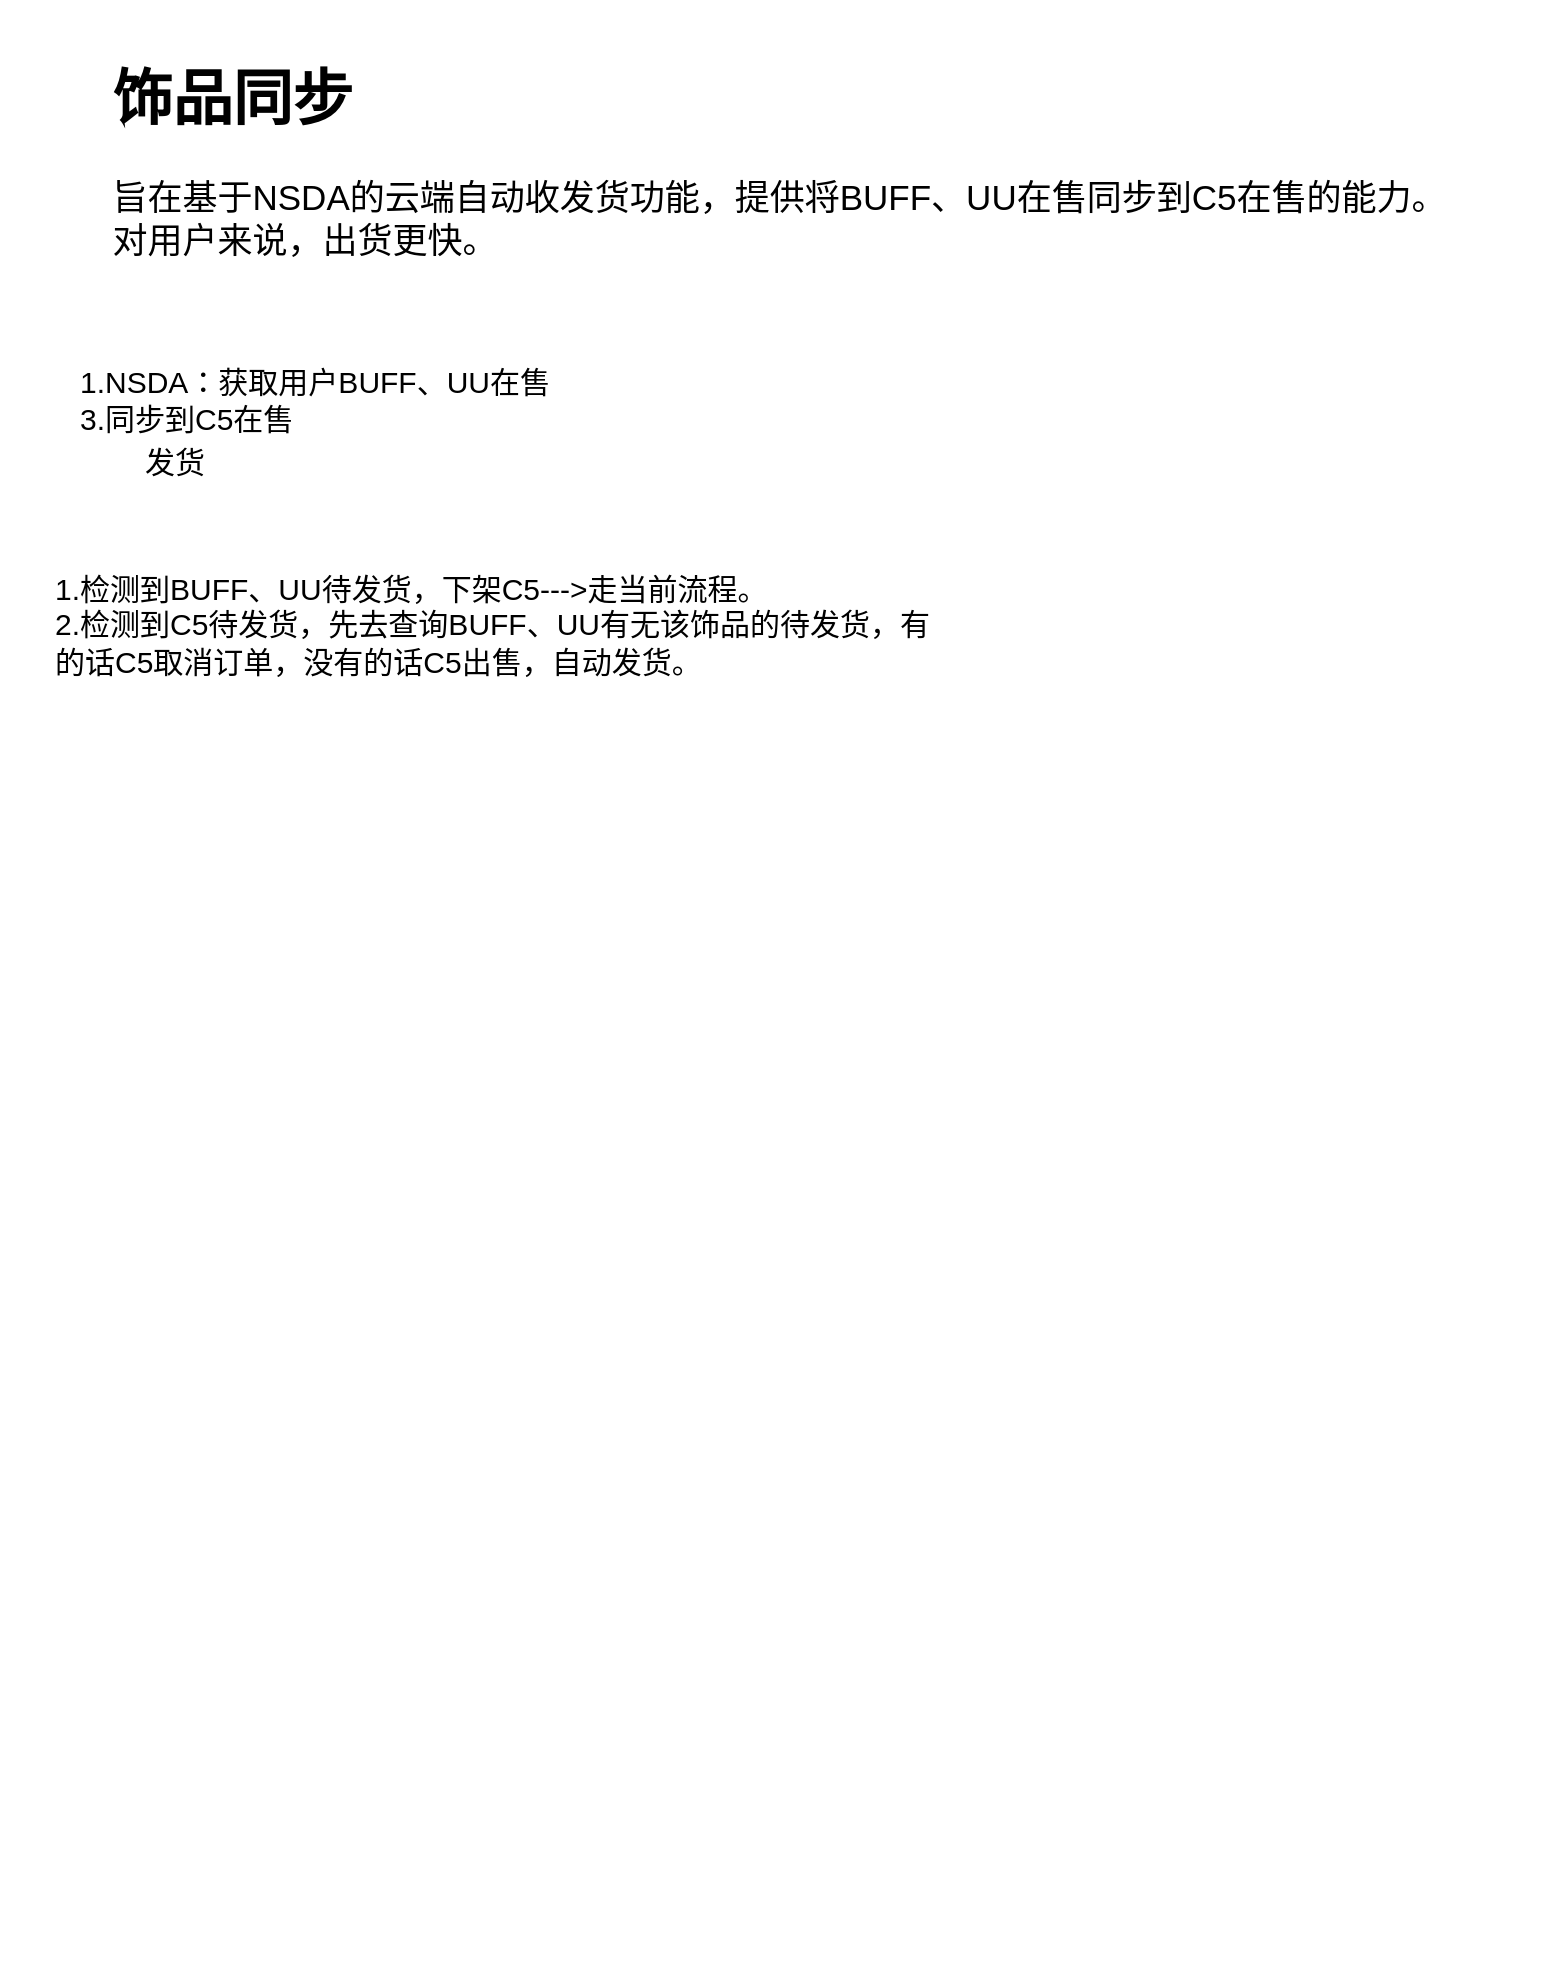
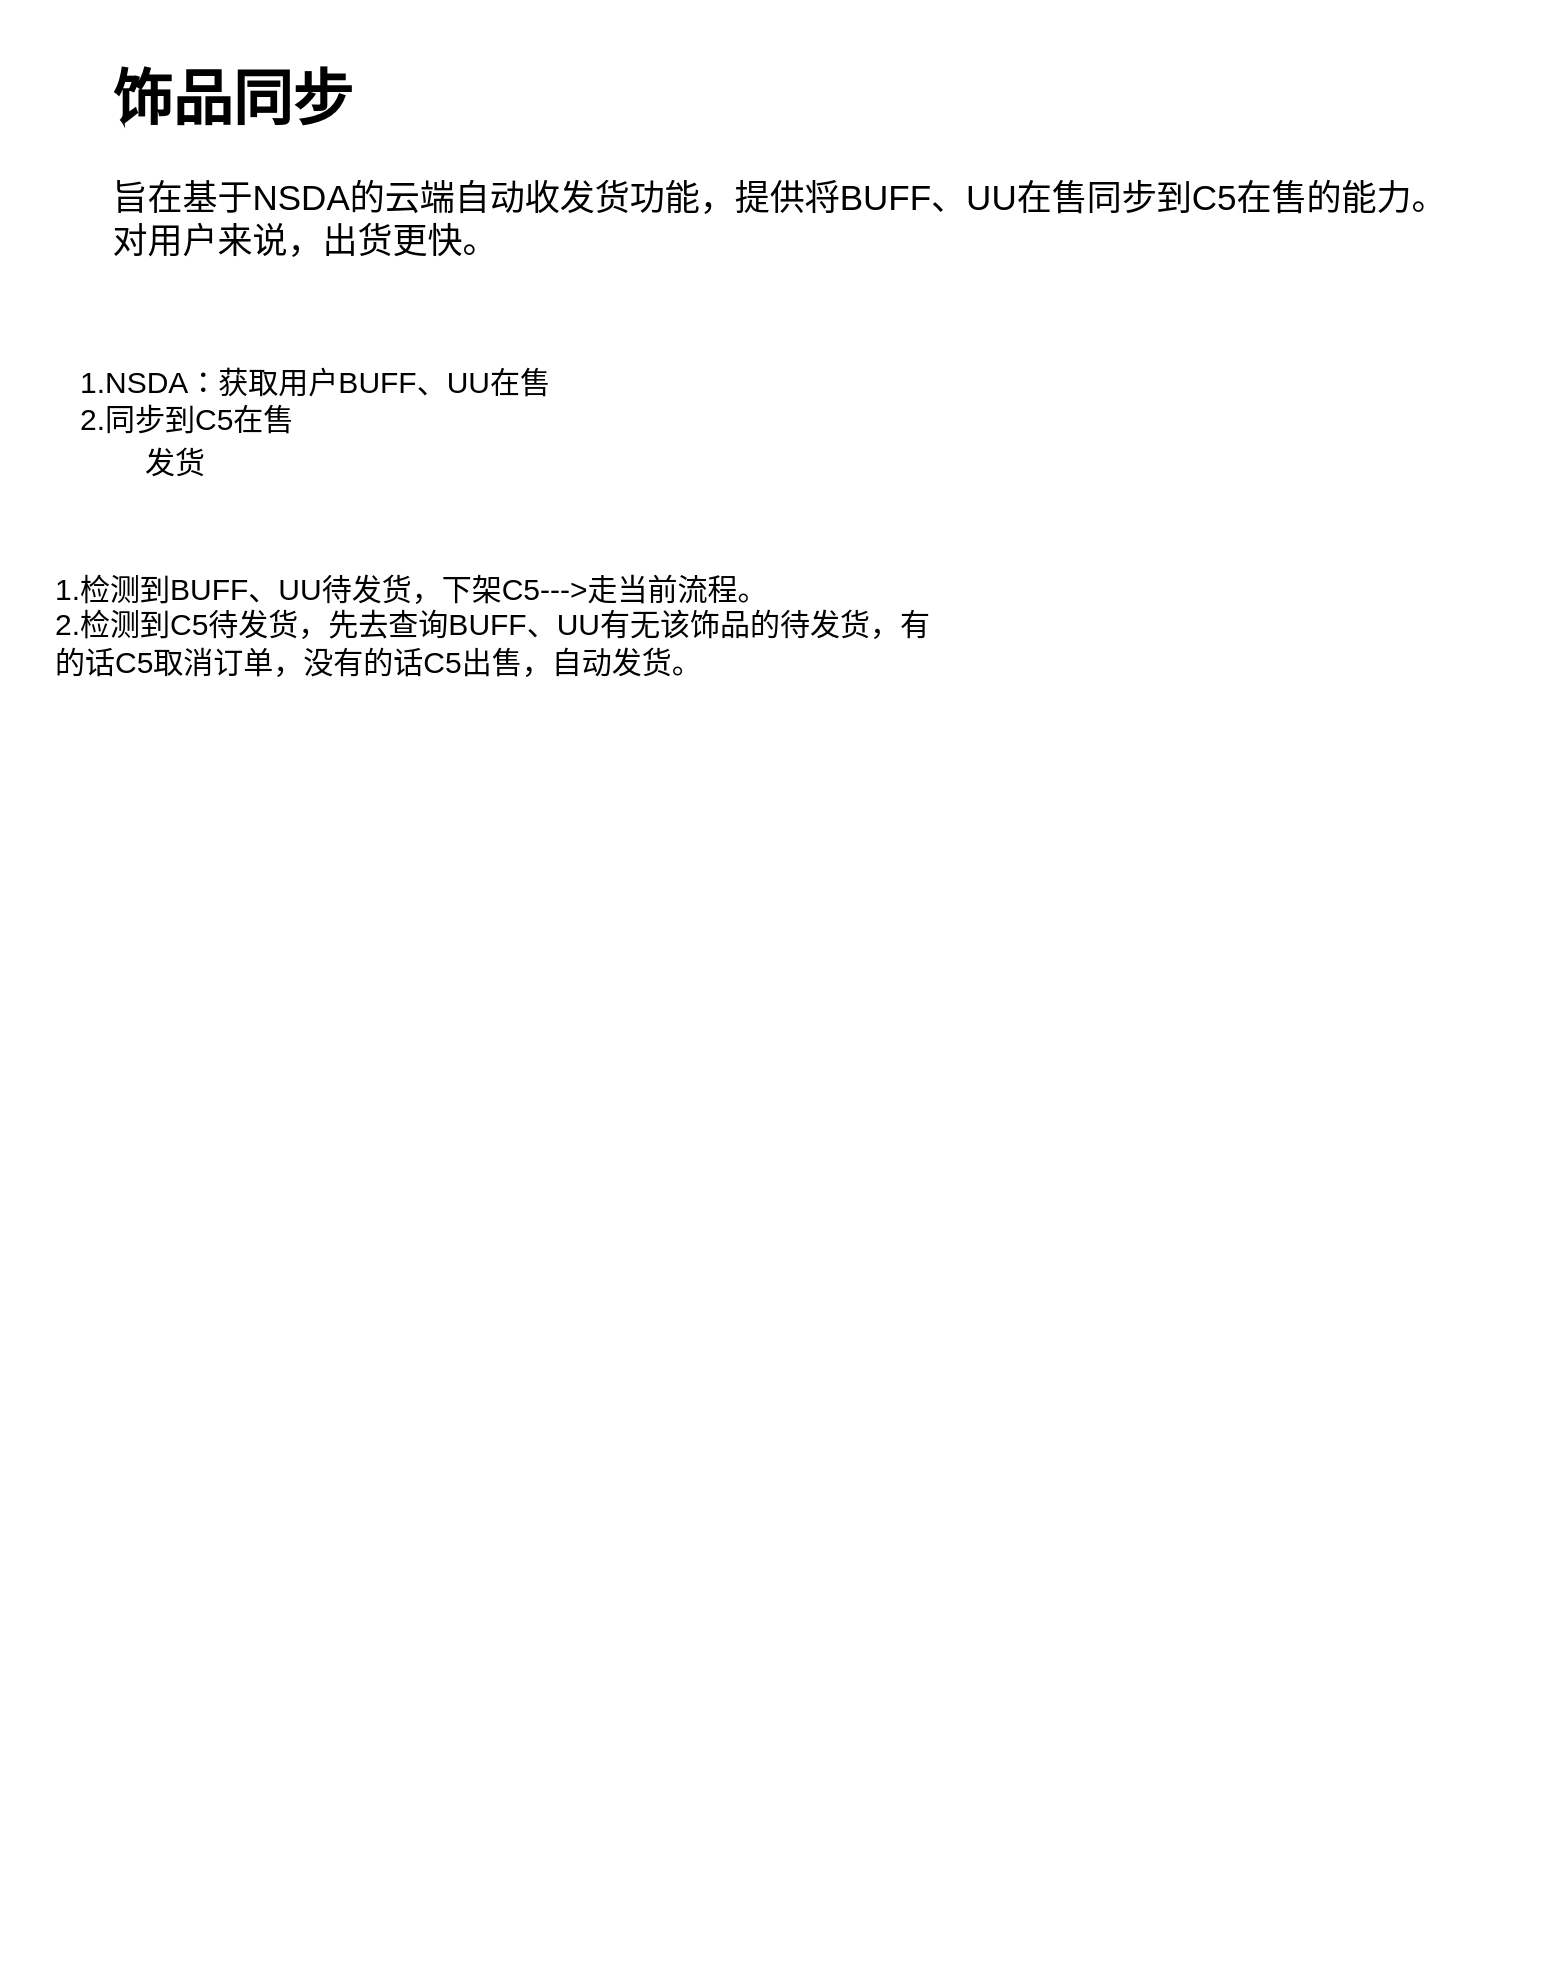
node "1.NSDA：获取用户BUFF、UU在售 3.同步到C5在售": label "1.NSDA：获取用户BUFF、UU在售 3.同步到C5在售" -> "1.NSDA：获取用户BUFF、UU在售 2.同步到C5在售"
